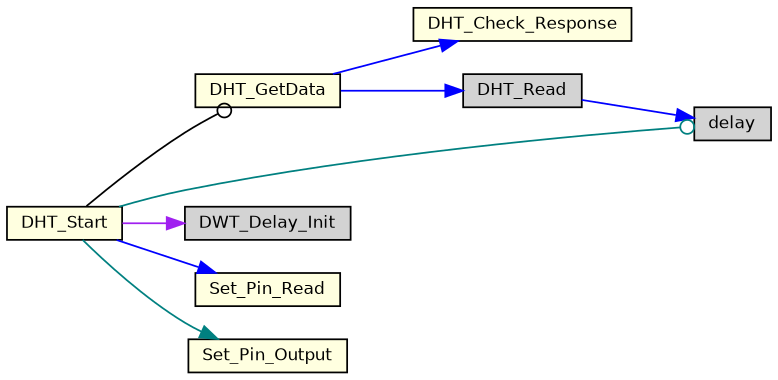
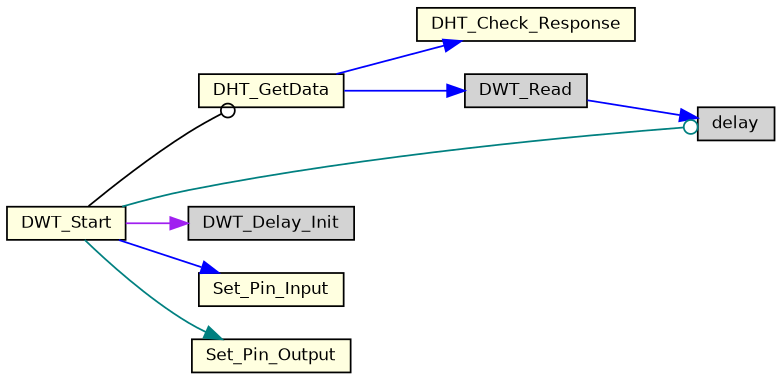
node "DHT_Read": label "DHT_Read" -> "DWT_Read"
node "DHT_Start": label "DHT_Start" -> "DWT_Start"
node "Set_Pin_Read": label "Set_Pin_Read" -> "Set_Pin_Input"
